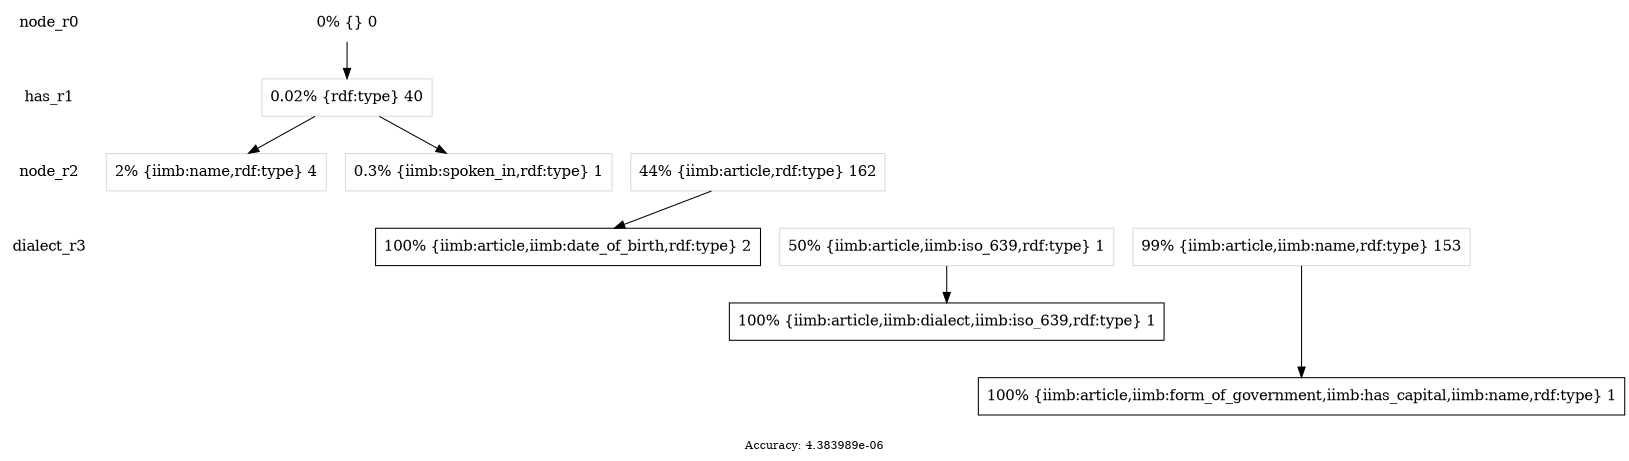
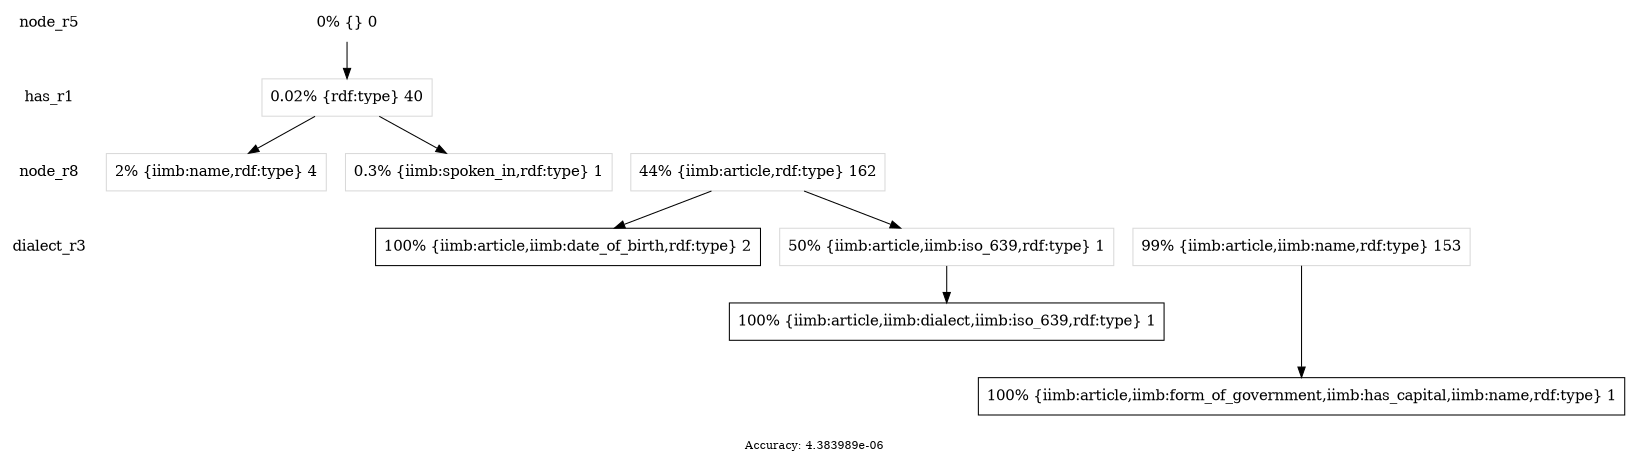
node "node_r0": label "node_r0" -> "node_r5"
node "node_r2": label "node_r2" -> "node_r8"
edge "44% {iimb:article,rdf:type} 162" -> "50% {iimb:article,iimb:iso_639,rdf:type} 1": added
